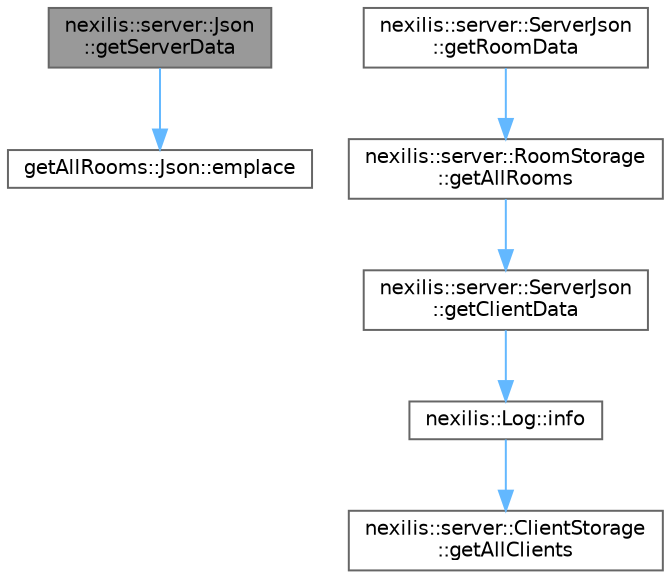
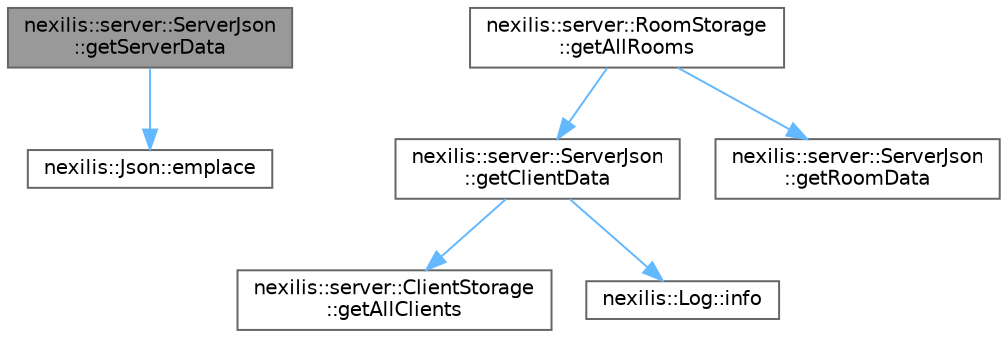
node "nexilis::server::Json ::getServerData": label "nexilis::server::Json ::getServerData" -> "nexilis::server::ServerJson ::getServerData"
edge "nexilis::server::ServerJson ::getRoomData" -> "nexilis::server::RoomStorage ::getAllRooms": reversed
node "getAllRooms::Json::emplace": label "getAllRooms::Json::emplace" -> "nexilis::Json::emplace"
edge "nexilis::Log::info" -> "nexilis::server::ClientStorage ::getAllClients": now "nexilis::server::ServerJson ::getClientData" -> "nexilis::server::ClientStorage ::getAllClients"
